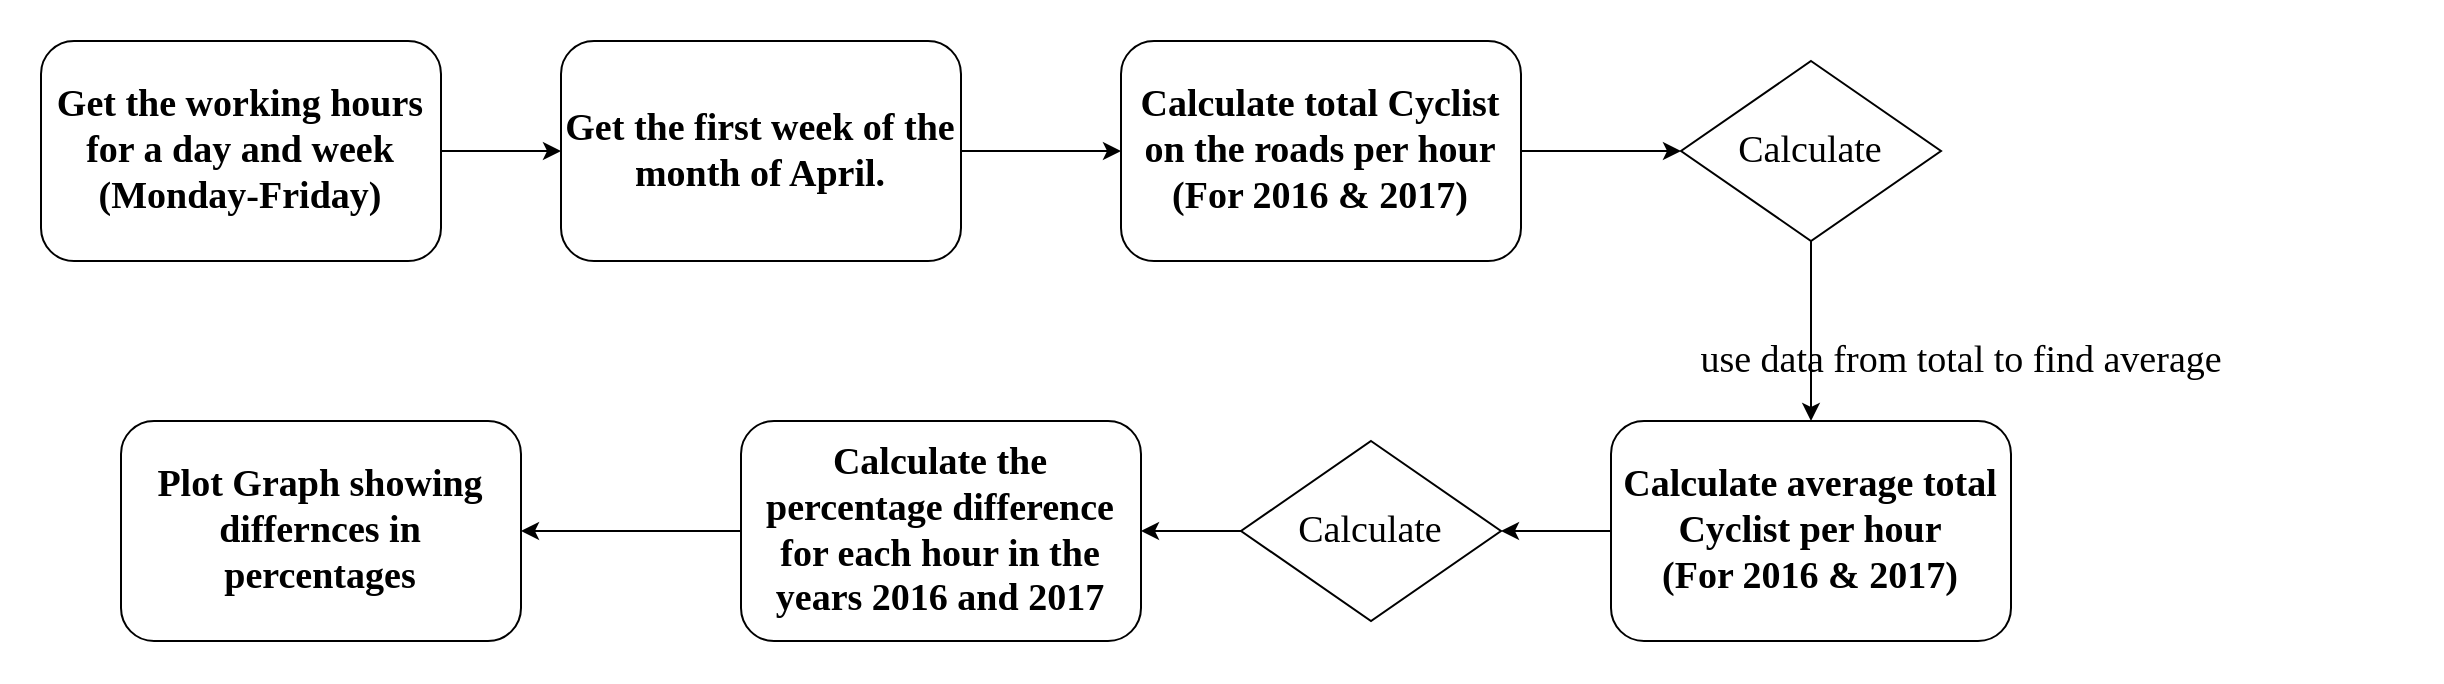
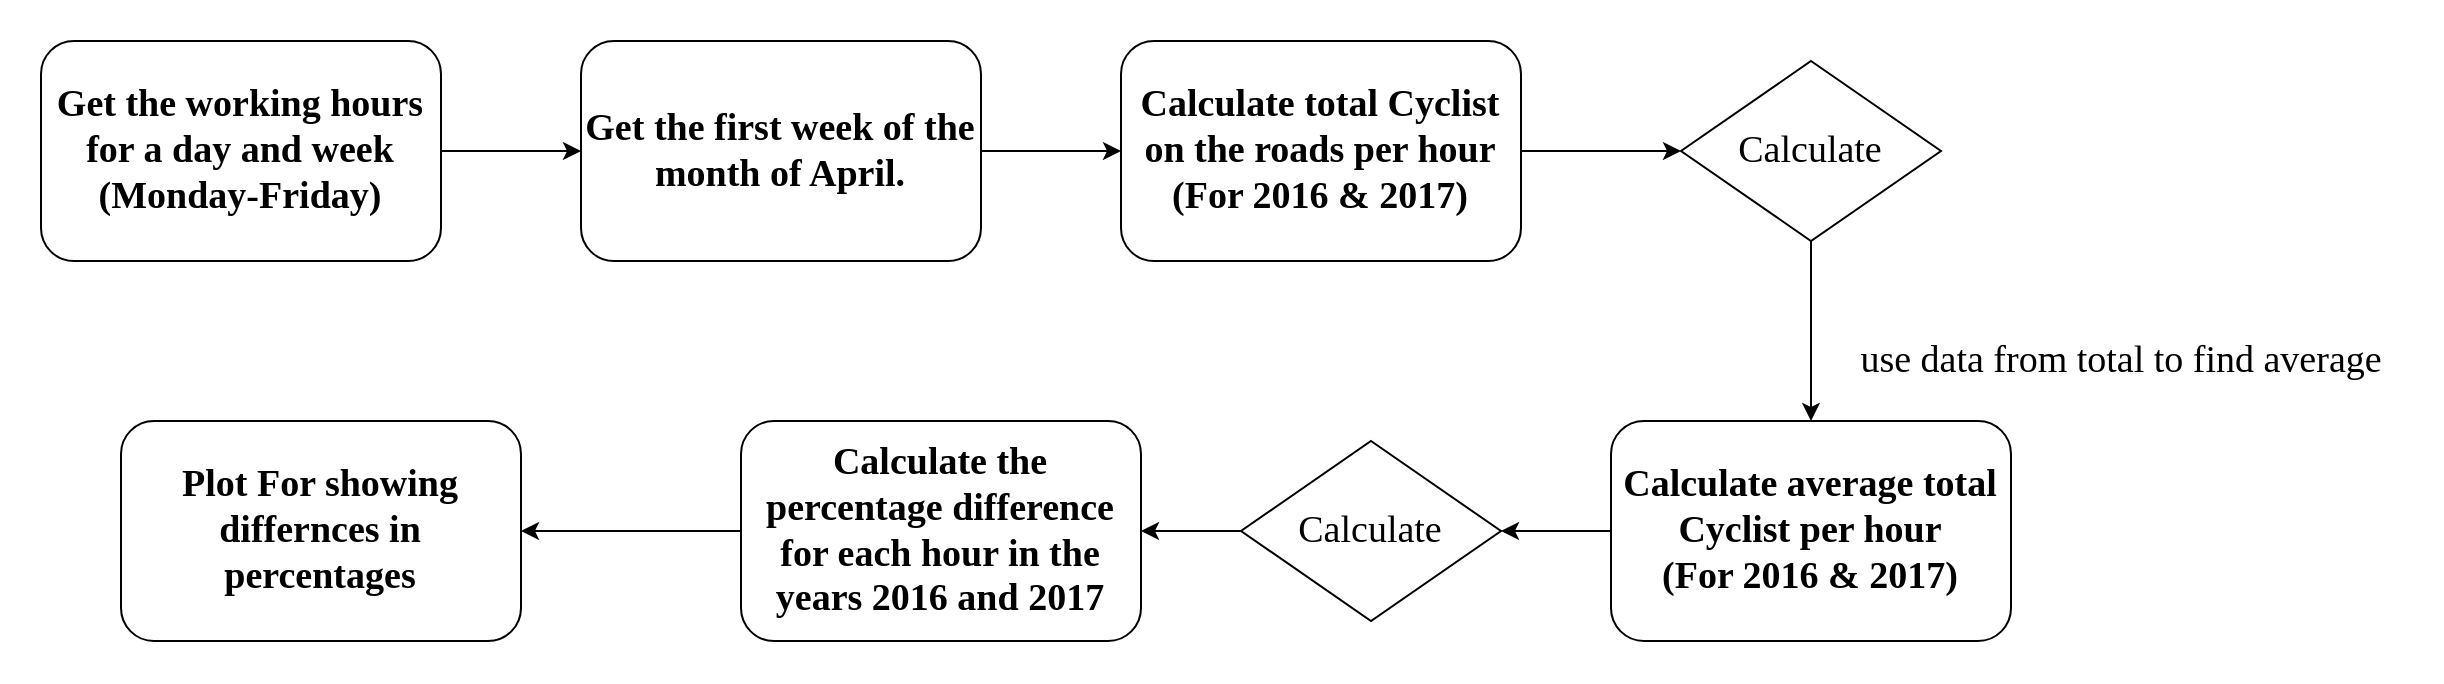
node "Get the first week of the month of April.": moved (761, 151) -> (781, 151)
node "use data from total to find average": moved (1961, 361) -> (2121, 361)
node "Plot Graph showing differnces in percentages": label "Plot Graph showing differnces in percentages" -> "Plot For showing differnces in percentages"
